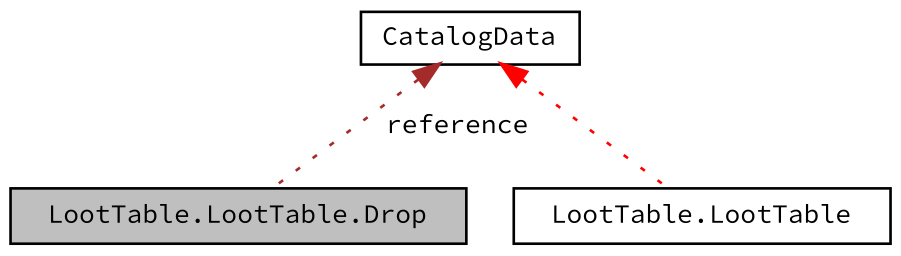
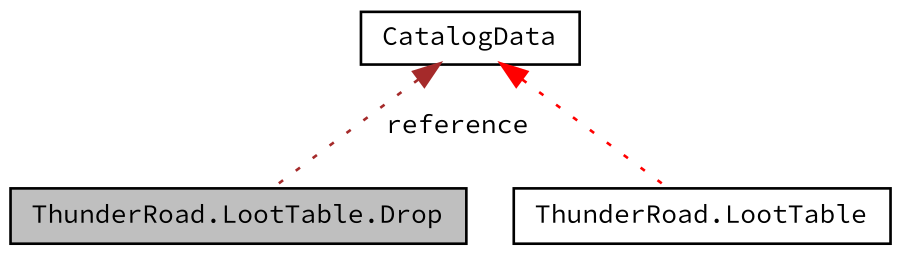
node "LootTable.LootTable.Drop": label "LootTable.LootTable.Drop" -> "ThunderRoad.LootTable.Drop"
node "LootTable.LootTable": label "LootTable.LootTable" -> "ThunderRoad.LootTable"
